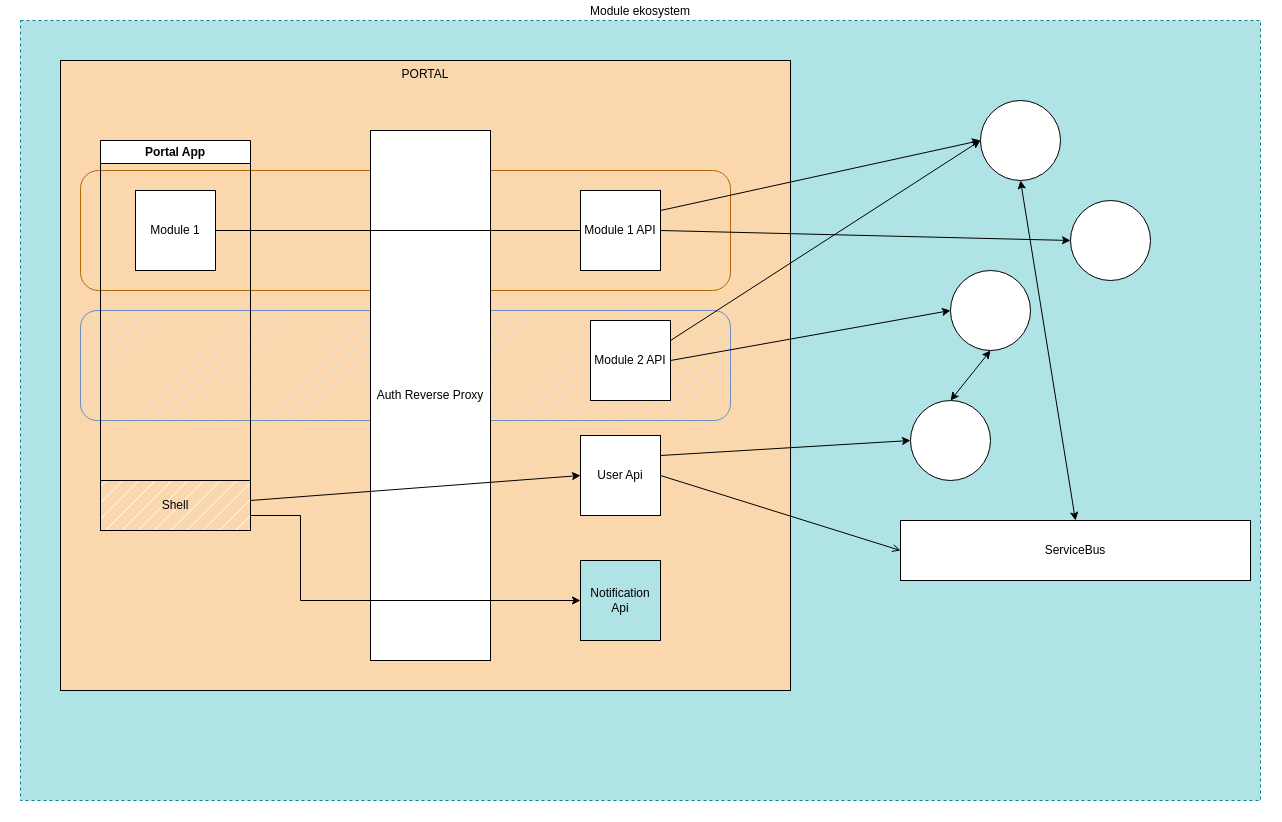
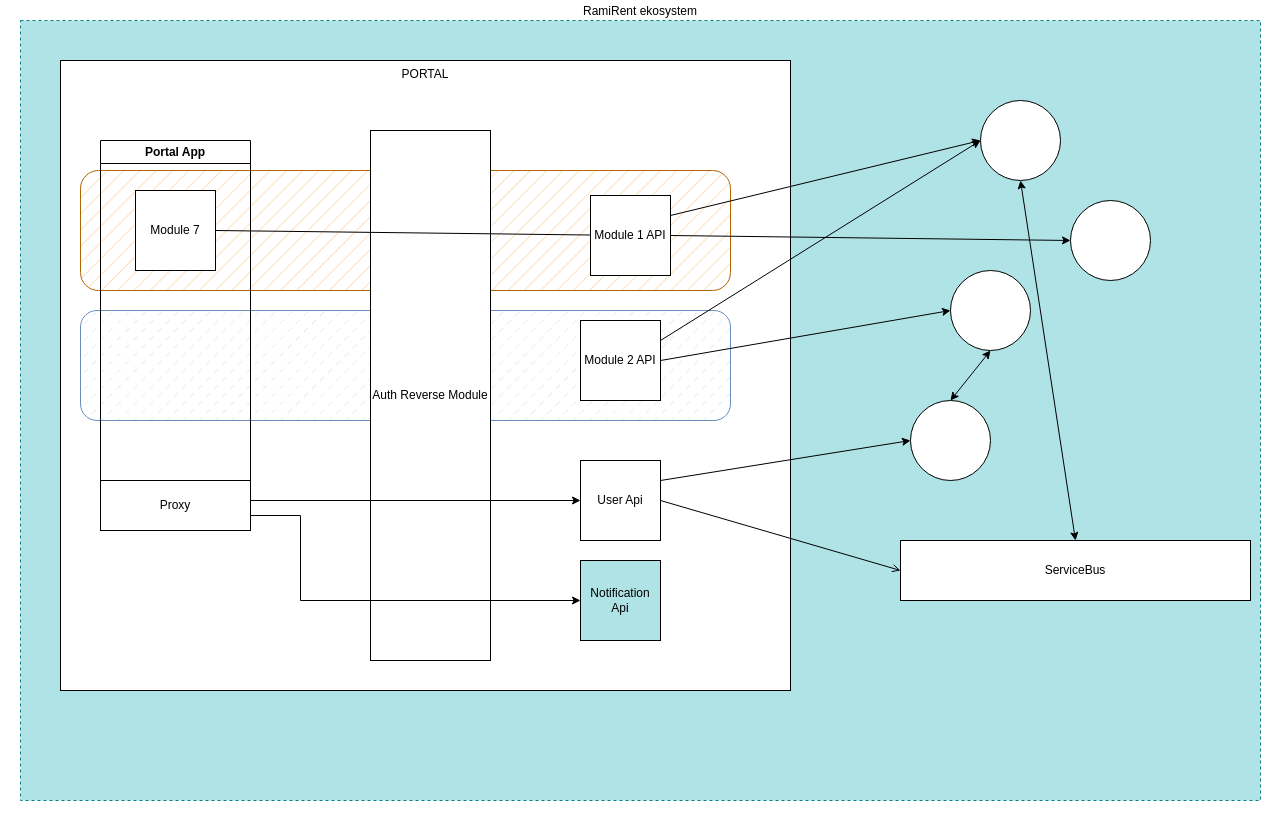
node "Module ekosystem": label "Module ekosystem" -> "RamiRent ekosystem"
node "PORTAL": fillcolor #fad7ac -> #ffffff
node "Module 1": label "Module 1" -> "Module 7"
node "Module 1 API": moved (621, 231) -> (631, 236)
node "Module 2 API": moved (631, 361) -> (621, 361)
node "Auth Reverse Proxy": label "Auth Reverse Proxy" -> "Auth Reverse Module"
node "User Api": moved (621, 476) -> (621, 501)
node "Shell": label "Shell" -> "Proxy"
node "ServiceBus": moved (1076, 551) -> (1076, 571)
